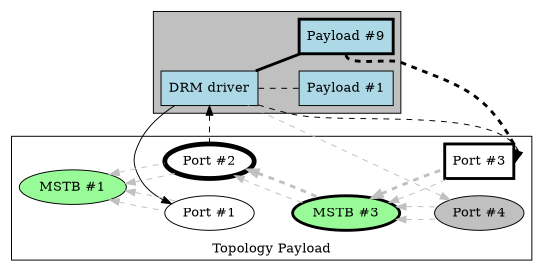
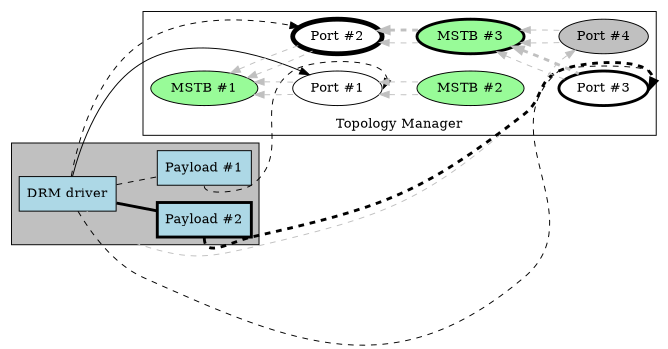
node "Payload #9": label "Payload #9" -> "Payload #2"
node "MSTB #2": added
edge "Payload #1" -> "Port #1": added
edge "Port #2" -> "DRM driver": reversed
node "Port #3": shape box -> ellipse
cluster "Topology Payload": label "Topology Payload" -> "Topology Manager"
